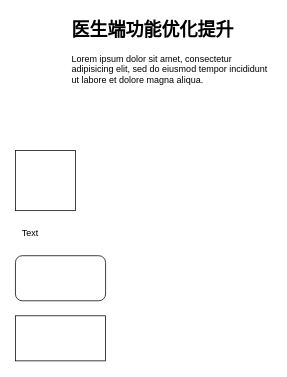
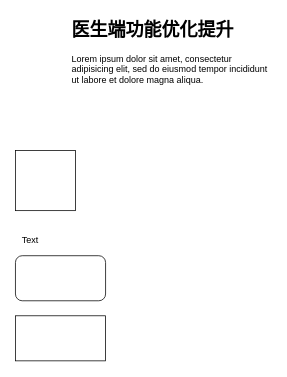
node "Text": moved (30, 233) -> (30, 240)
